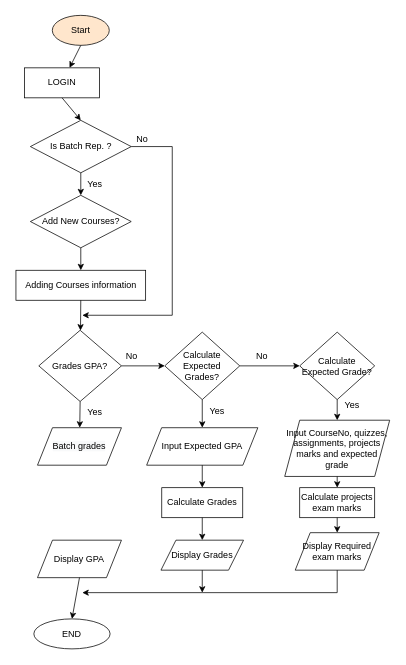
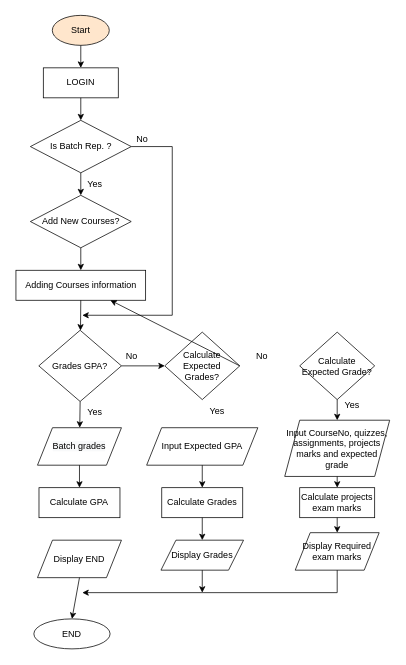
node "LOGIN": moved (62, 83) -> (81, 83)
edge "Calculate Expected Grades?" -> "Calculate Expected Grade?": now "Calculate Expected Grades?" -> "Adding Courses information"
edge "Calculate Expected Grades?" -> "Input Expected GPA": removed
edge "Batch grades" -> "Calculate GPA": added
node "Calculate GPA": added
node "Display GPA": label "Display GPA" -> "Display END"
